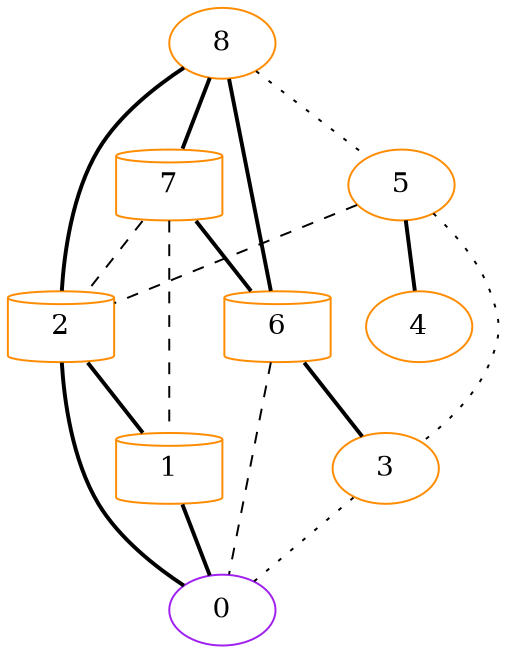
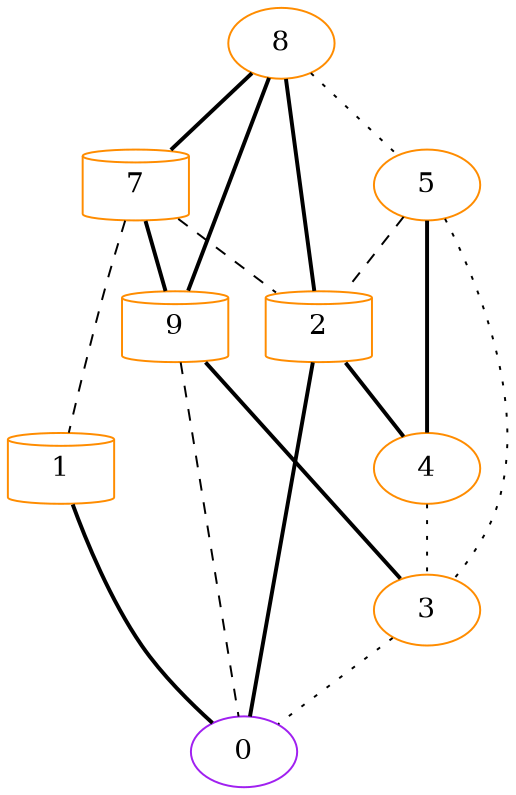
node "6": label "6" -> "9"
edge "2" -- "1": now "2" -- "4"
edge "4" -- "3": added
